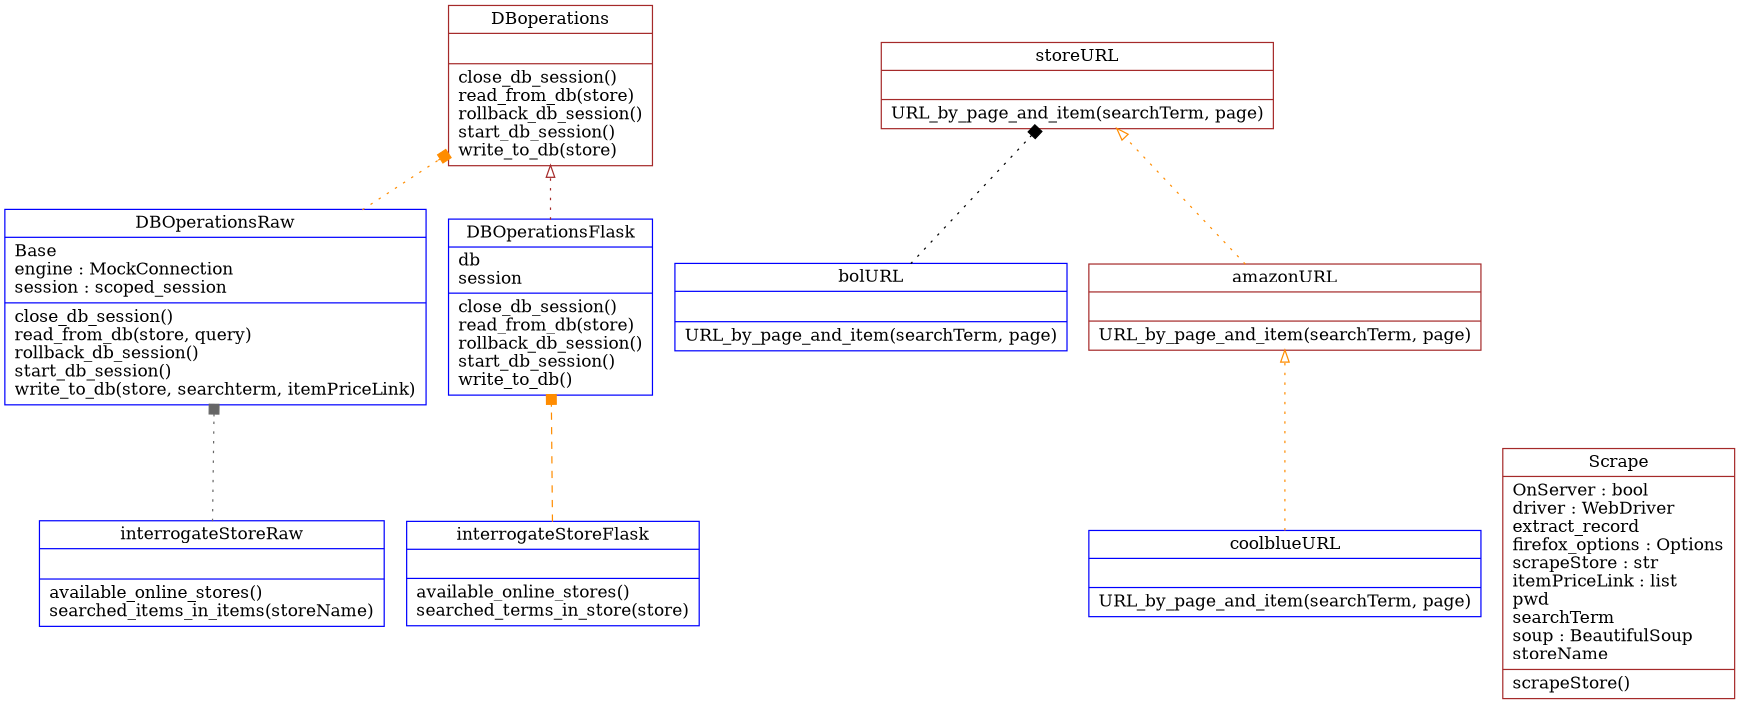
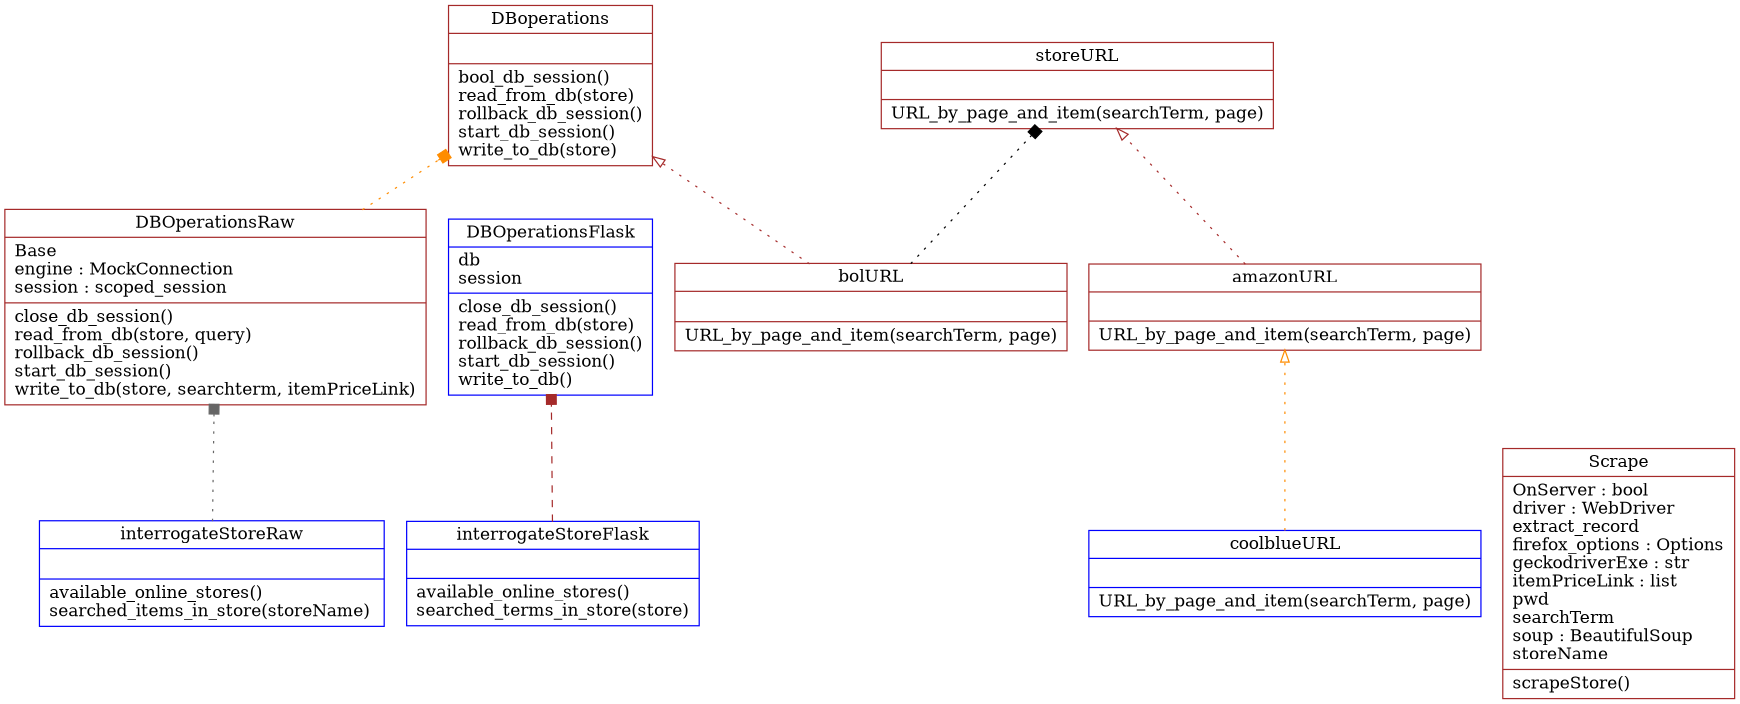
node "DBoperations": text "close_db_session()" -> "bool_db_session()"
edge "DBOperationsFlask" -> "DBoperations": now "bolURL" -> "DBoperations"
edge "amazonURL" -> "storeURL": color darkorange -> brown
node "DBOperationsRaw": color blue -> brown
node "bolURL": color blue -> brown
edge "interrogateStoreFlask" -> "DBOperationsFlask": color darkorange -> brown
node "Scrape": text "scrapeStore : str" -> "geckodriverExe : str"
node "interrogateStoreRaw": text "searched_items_in_items(storeName)" -> "searched_items_in_store(storeName)"
